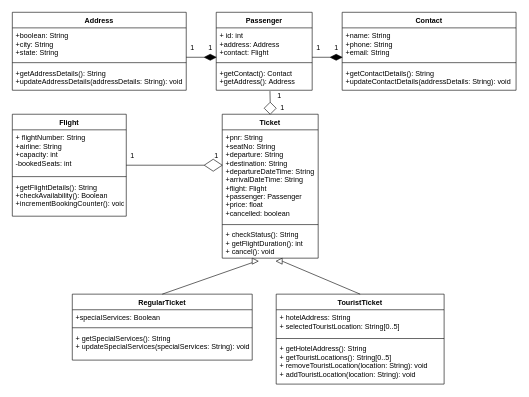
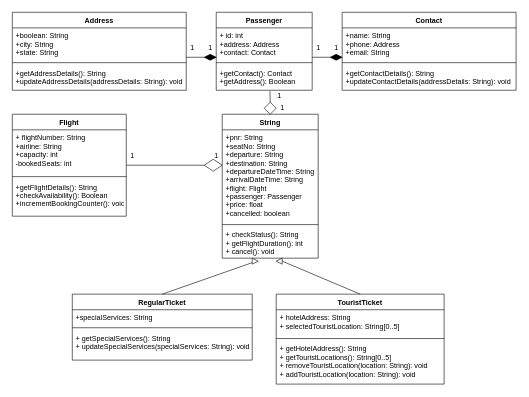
node "+ id: int +address: Address +contact: Flight": label "+ id: int +address: Address +contact: Flight" -> "+ id: int +address: Address +contact: Contact"
node "+name: String +phone: String +email: String": label "+name: String +phone: String +email: String" -> "+name: String +phone: Address +email: String"
node "+getContact(): Contact +getAddress(): Address": label "+getContact(): Contact +getAddress(): Address" -> "+getContact(): Contact +getAddress(): Boolean"
node "Ticket": label "Ticket" -> "String"
node "+specialServices: Boolean": label "+specialServices: Boolean" -> "+specialServices: String"
